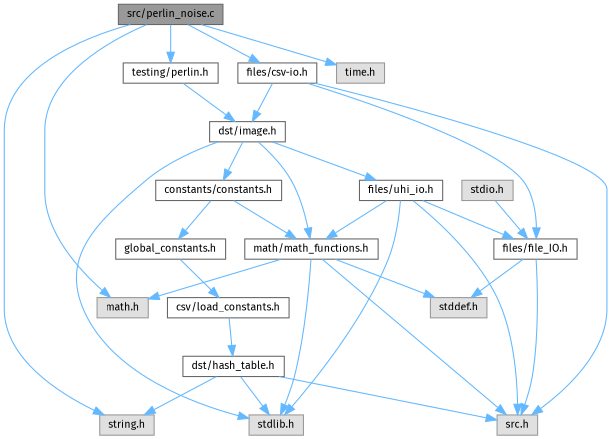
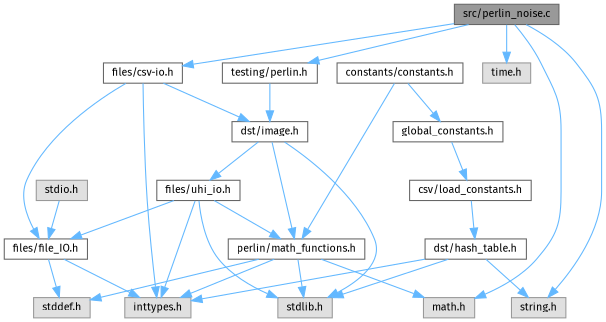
edge "dst/image.h" -> "constants/constants.h": removed
node "math/math_functions.h": label "math/math_functions.h" -> "perlin/math_functions.h"
node "src.h": label "src.h" -> "inttypes.h"
